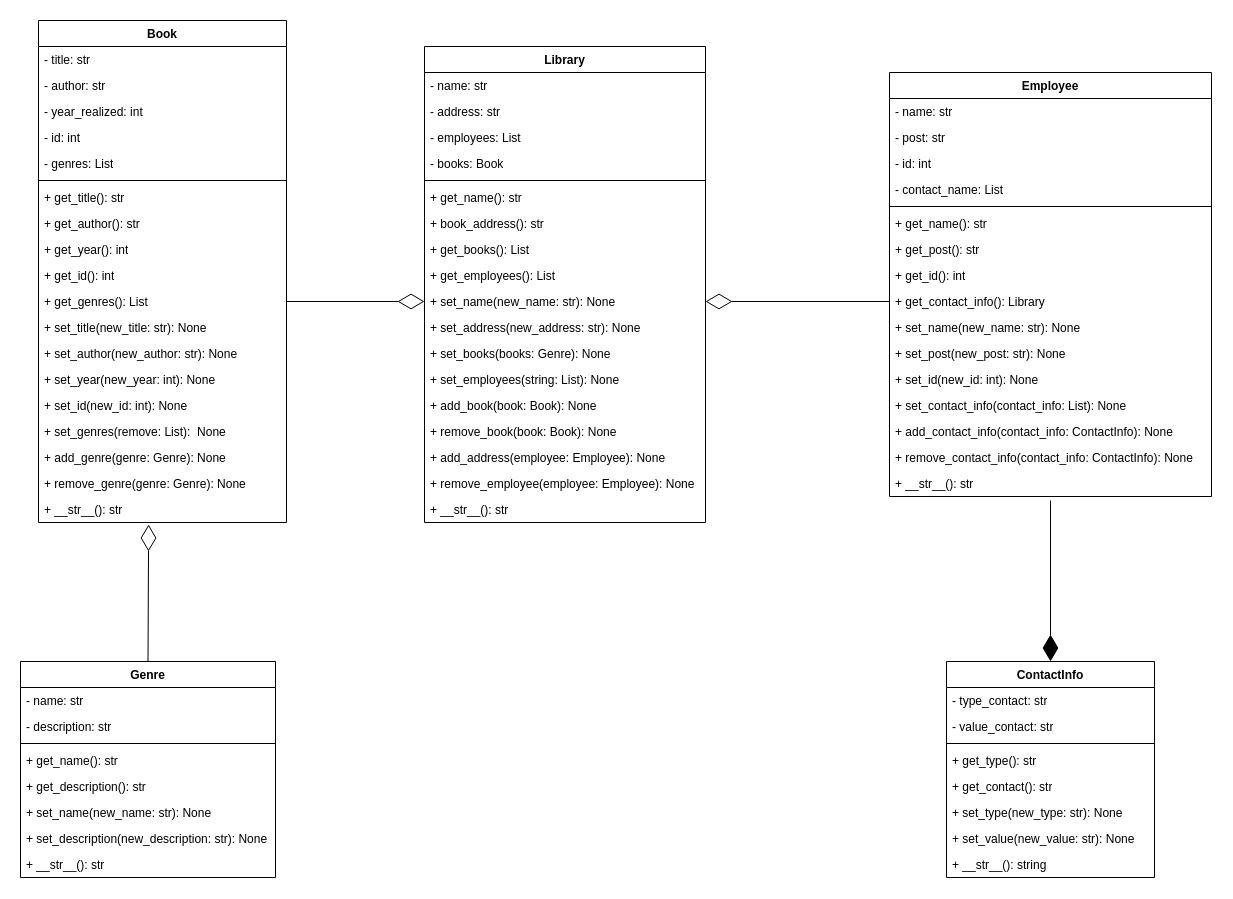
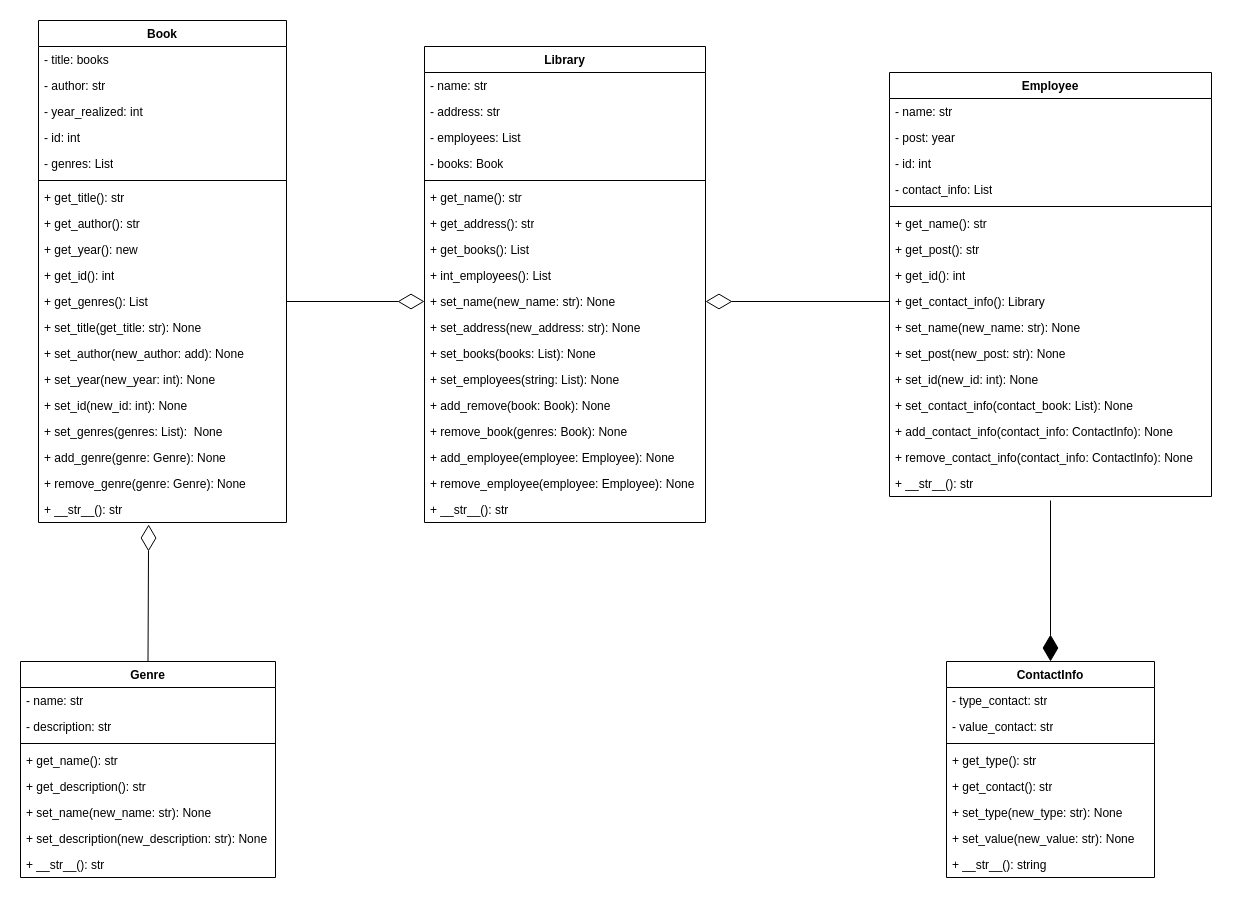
node "- title: str": label "- title: str" -> "- title: books"
node "- post: str": label "- post: str" -> "- post: year"
node "- contact_name: List": label "- contact_name: List" -> "- contact_info: List"
node "+ book_address(): str": label "+ book_address(): str" -> "+ get_address(): str"
node "+ get_year(): int": label "+ get_year(): int" -> "+ get_year(): new"
node "+ get_employees(): List": label "+ get_employees(): List" -> "+ int_employees(): List"
node "+ set_title(new_title: str): None": label "+ set_title(new_title: str): None" -> "+ set_title(get_title: str): None"
node "+ set_author(new_author: str): None": label "+ set_author(new_author: str): None" -> "+ set_author(new_author: add): None"
node "+ set_books(books: Genre): None": label "+ set_books(books: Genre): None" -> "+ set_books(books: List): None"
node "+ add_book(book: Book): None": label "+ add_book(book: Book): None" -> "+ add_remove(book: Book): None"
node "+ set_contact_info(contact_info: List): None": label "+ set_contact_info(contact_info: List): None" -> "+ set_contact_info(contact_book: List): None"
node "+ set_genres(remove: List): None": label "+ set_genres(remove: List): None" -> "+ set_genres(genres: List): None"
node "+ remove_book(book: Book): None": label "+ remove_book(book: Book): None" -> "+ remove_book(genres: Book): None"
node "+ add_address(employee: Employee): None": label "+ add_address(employee: Employee): None" -> "+ add_employee(employee: Employee): None"
